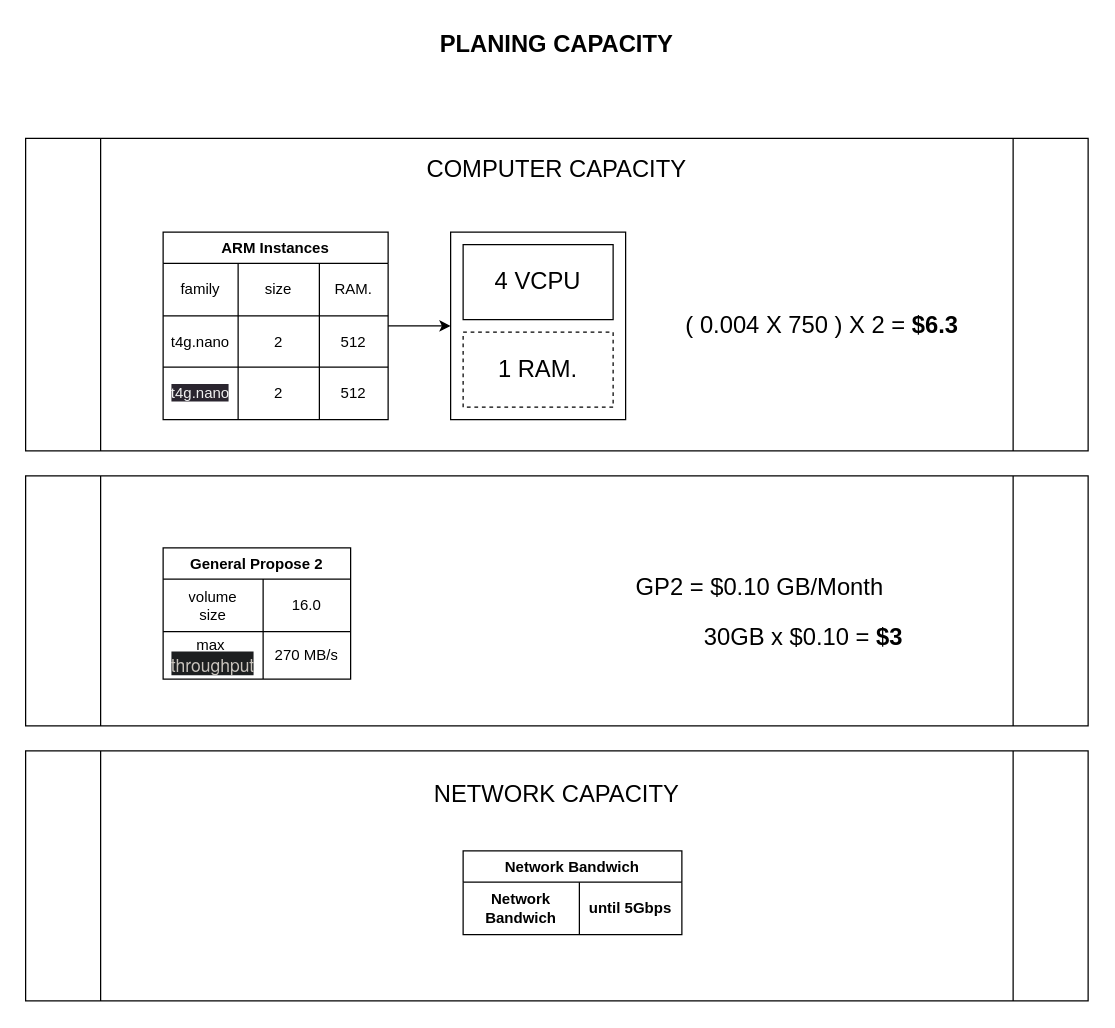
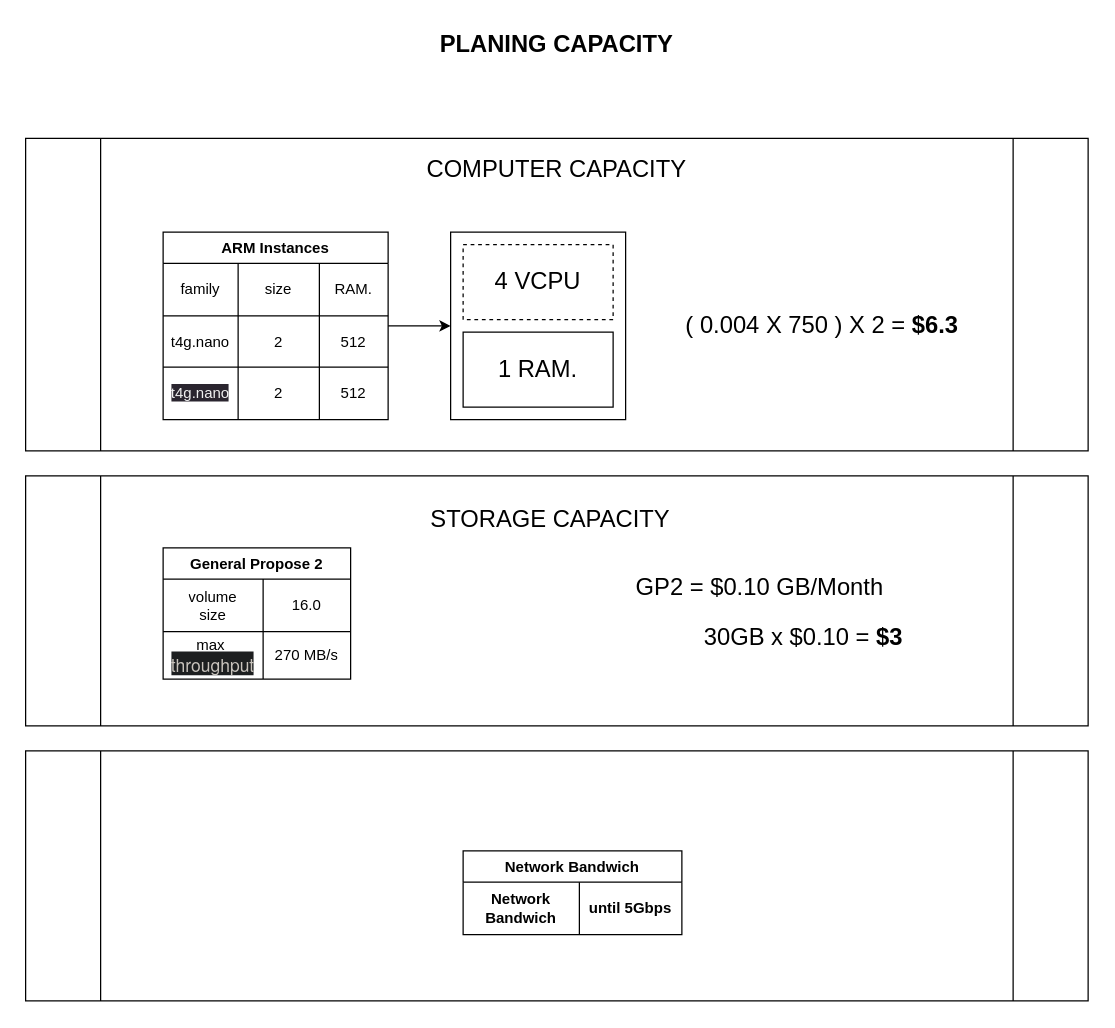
node "4 VCPU": style solid -> dashed
node "1 RAM.": style dashed -> solid
node "STORAGE CAPACITY": added
node "NETWORK CAPACITY": removed
